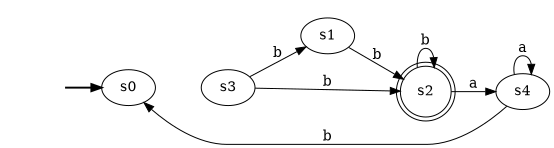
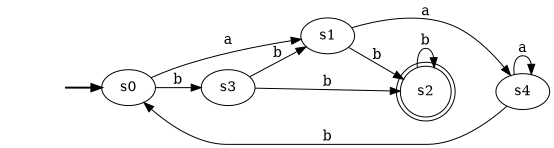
edge "s0" -> "s1": added, label "a"
edge "s0" -> "s3": added, label "b"
edge "s2" -> "s4": now "s1" -> "s4"
